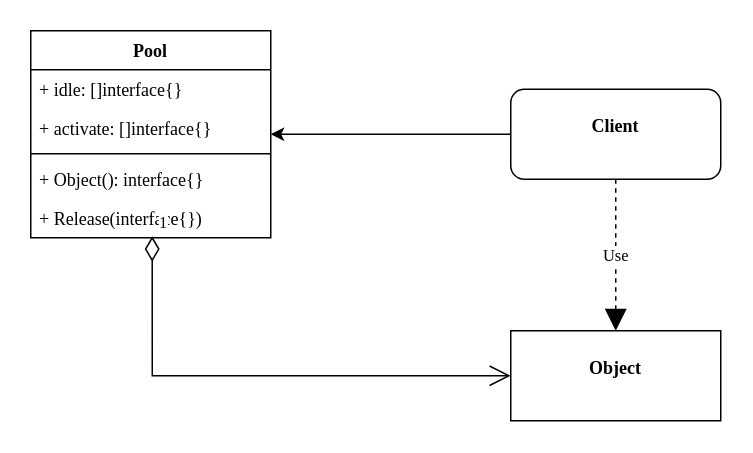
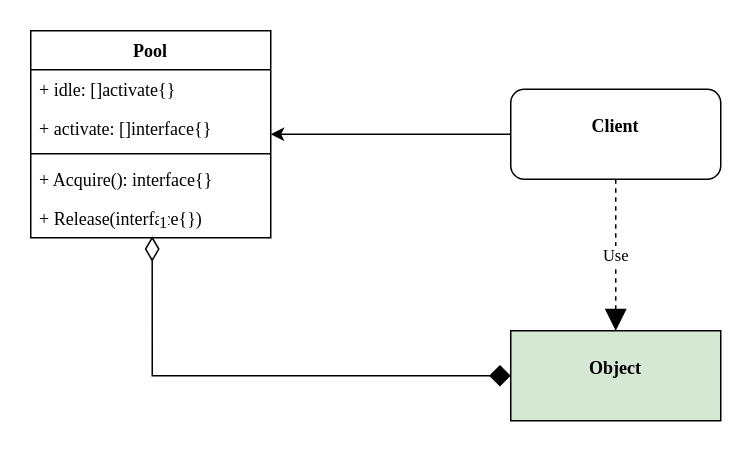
node "+ idle: []interface{}": label "+ idle: []interface{}" -> "+ idle: []activate{}"
node "+ Object(): interface{}": label "+ Object(): interface{}" -> "+ Acquire(): interface{}"
edge "+ Release(interface{})" -- "Object": arrowhead open -> diamond
node "Object": fillcolor #ffffff -> #d5e8d4
